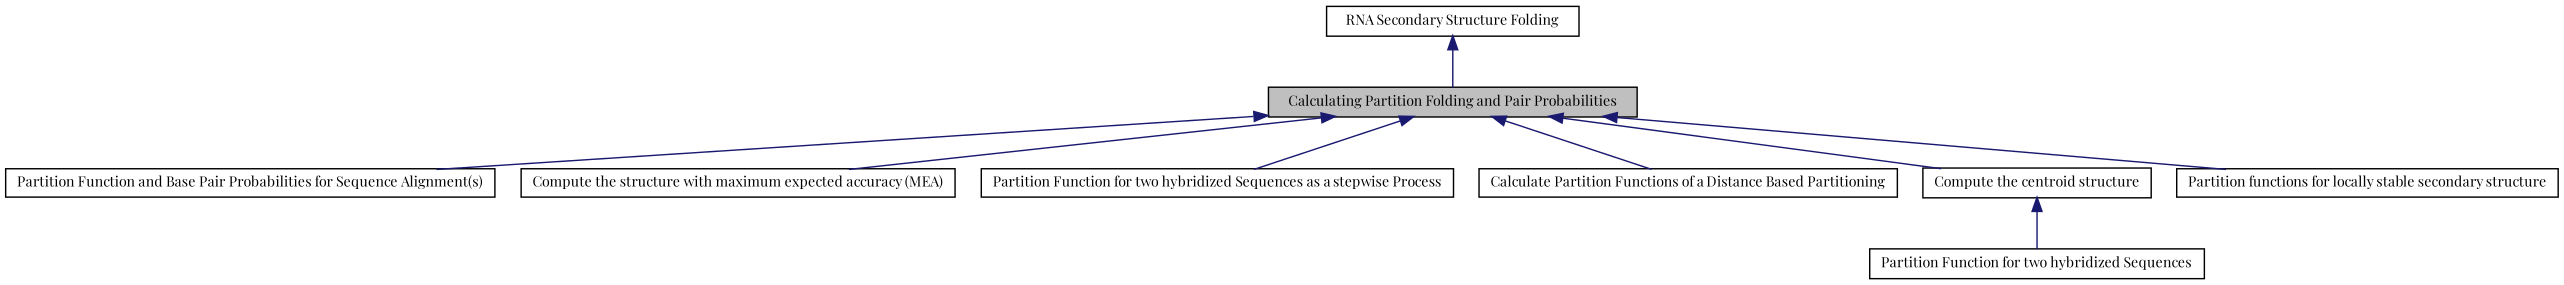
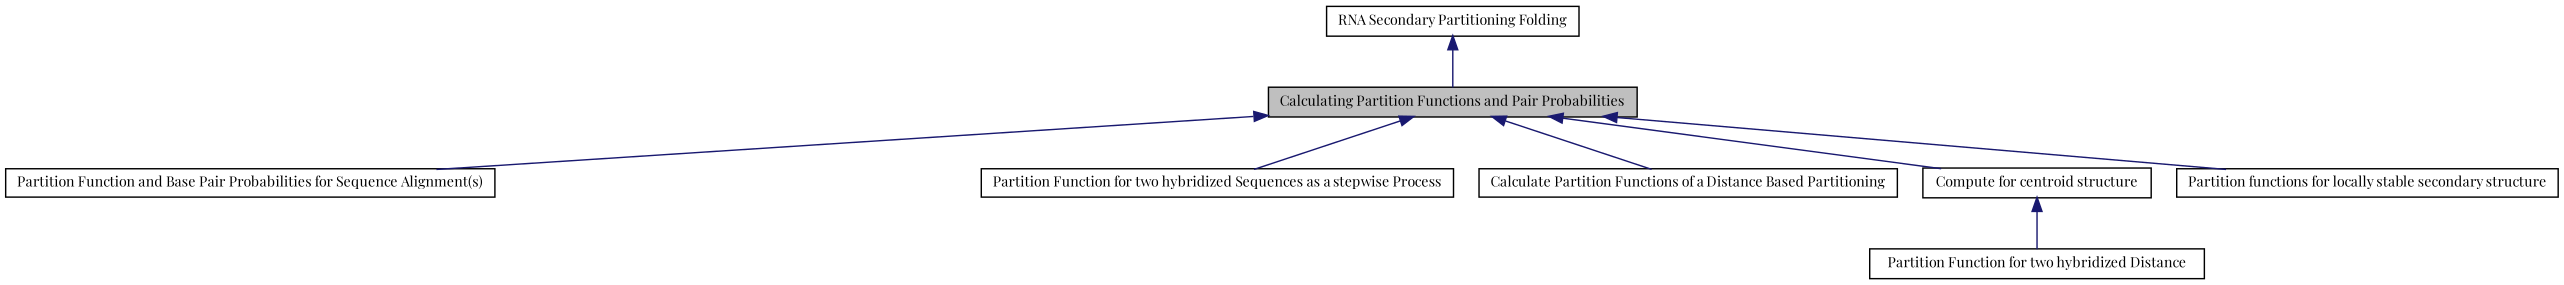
node "RNA Secondary Structure Folding": label "RNA Secondary Structure Folding" -> "RNA Secondary Partitioning Folding"
node "Calculating Partition Folding and Pair Probabilities": label "Calculating Partition Folding and Pair Probabilities" -> "Calculating Partition Functions and Pair Probabilities"
node "Compute the structure with maximum expected accuracy (MEA)": removed
node "Compute the centroid structure": label "Compute the centroid structure" -> "Compute for centroid structure"
node "Partition Function for two hybridized Sequences": label "Partition Function for two hybridized Sequences" -> "Partition Function for two hybridized Distance"
